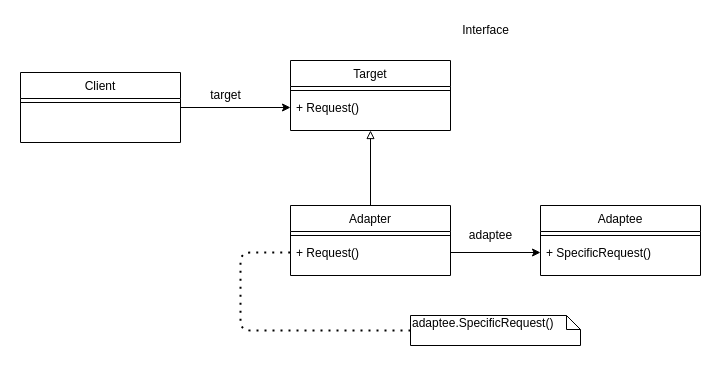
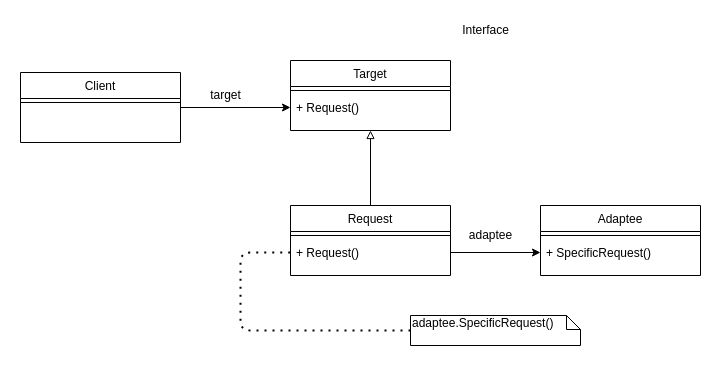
node "Adapter": label "Adapter" -> "Request"
